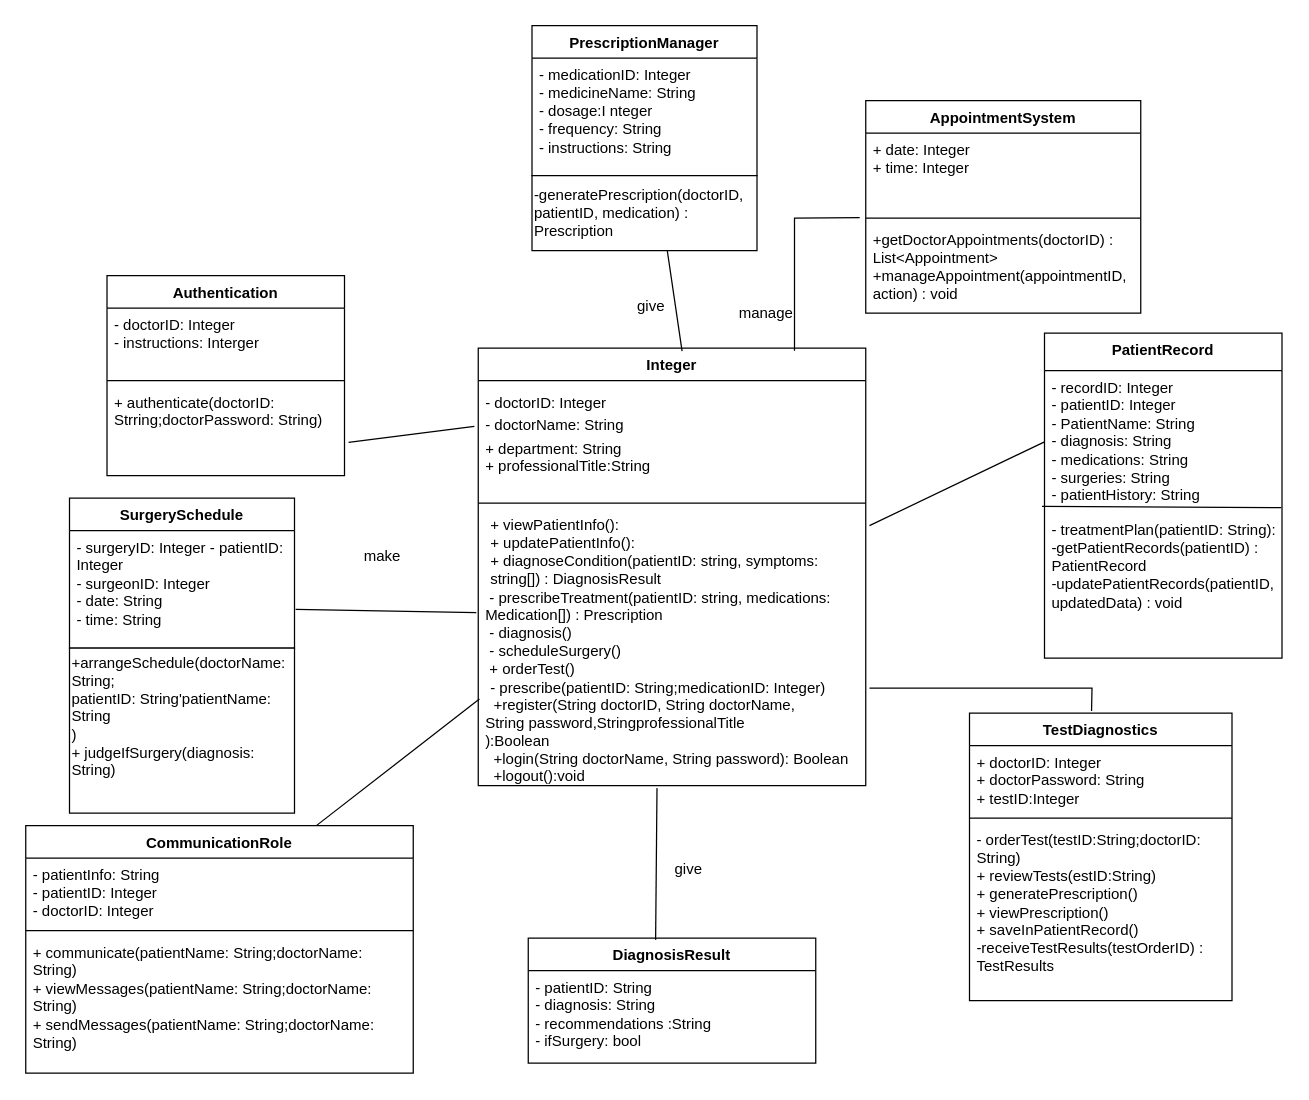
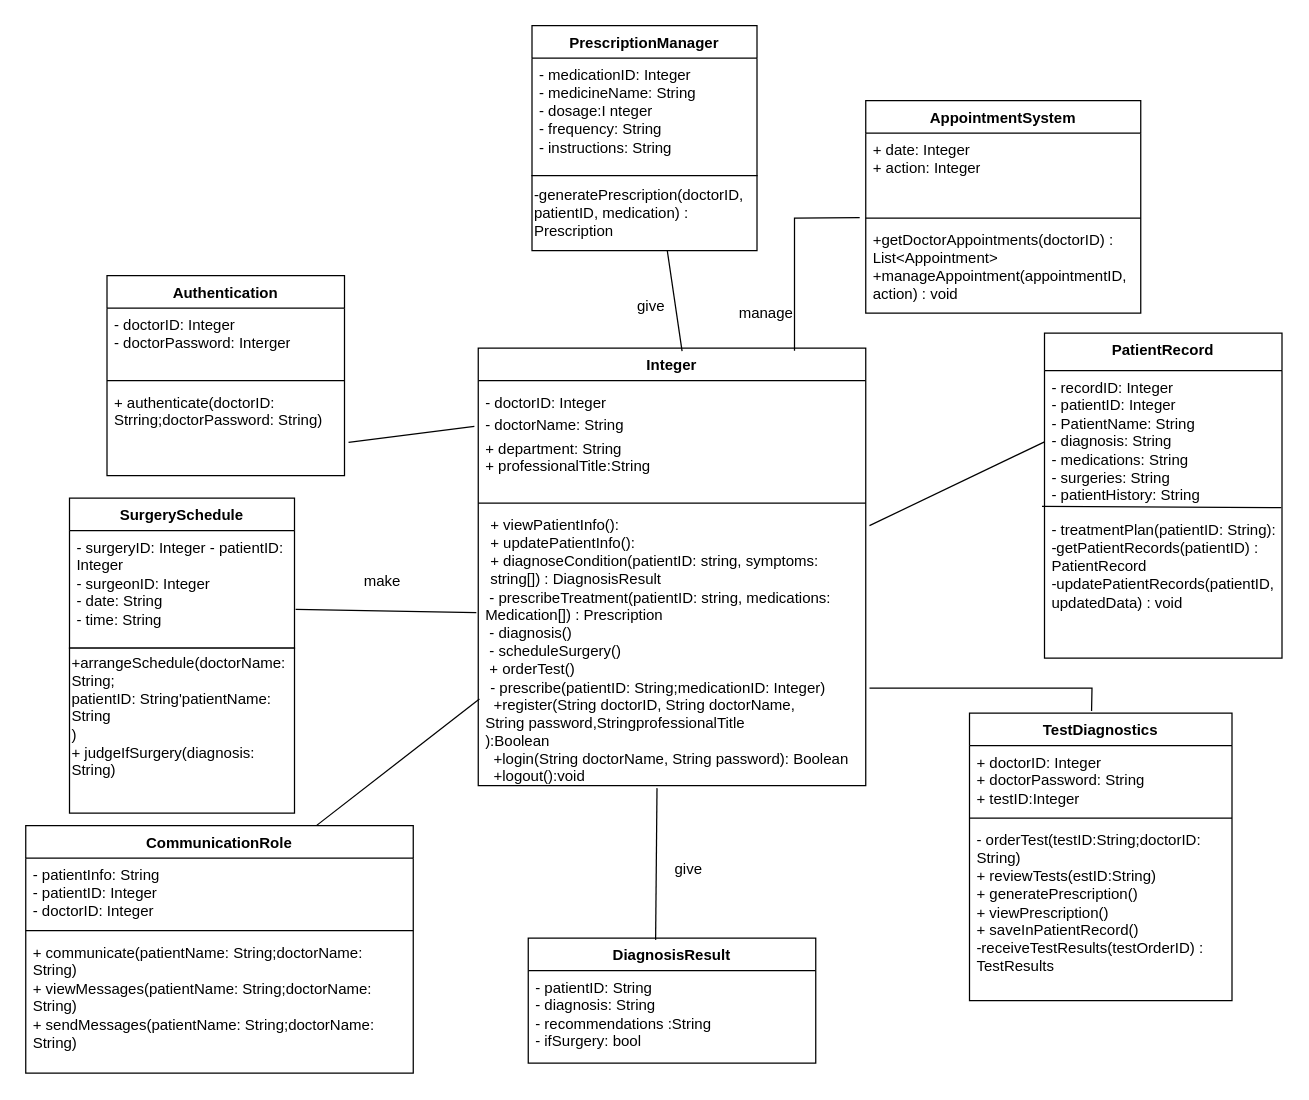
node "+ date: Integer + time: Integer": label "+ date: Integer + time: Integer" -> "+ date: Integer + action: Integer"
node "- doctorID: Integer - instructions: Interger": label "- doctorID: Integer - instructions: Interger" -> "- doctorID: Integer - doctorPassword: Interger"
node "make": moved (382, 556) -> (382, 581)
